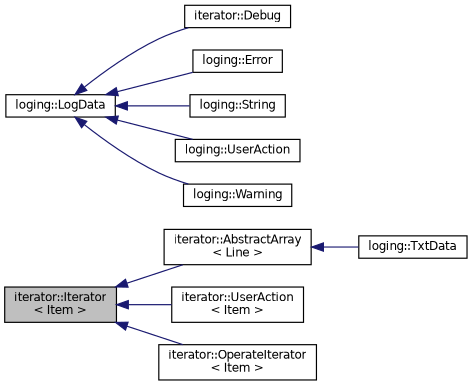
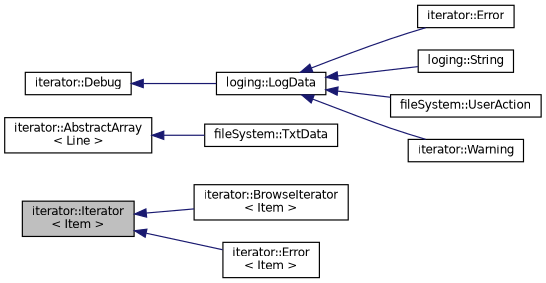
edge "iterator::Debug" -> "loging::LogData": reversed
node "loging::Error": label "loging::Error" -> "iterator::Error"
node "loging::UserAction": label "loging::UserAction" -> "fileSystem::UserAction"
node "loging::Warning": label "loging::Warning" -> "iterator::Warning"
node "loging::TxtData": label "loging::TxtData" -> "fileSystem::TxtData"
edge "iterator::AbstractArray < Line >" -> "iterator::Iterator < Item >": removed
node "iterator::UserAction < Item >": label "iterator::UserAction < Item >" -> "iterator::BrowseIterator < Item >"
node "iterator::OperateIterator < Item >": label "iterator::OperateIterator < Item >" -> "iterator::Error < Item >"
